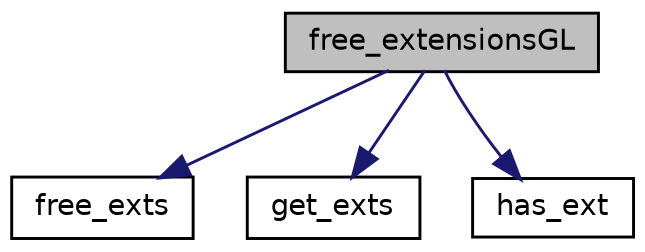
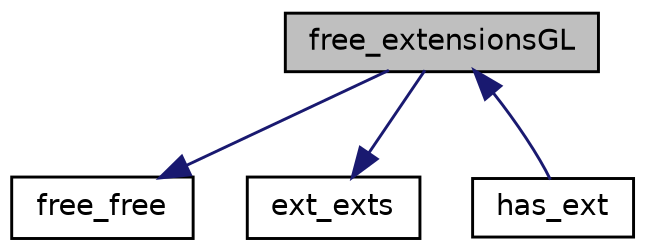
edge "free_extensionsGL" -> "has_ext": reversed
node "free_exts": label "free_exts" -> "free_free"
node "get_exts": label "get_exts" -> "ext_exts"
